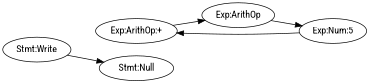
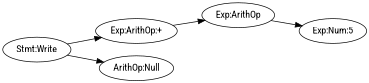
edge "Exp:Num:5" -> "Exp:ArithOp:+": now "Stmt:Write" -> "Exp:ArithOp:+"
node "Stmt:Null": label "Stmt:Null" -> "ArithOp:Null"
